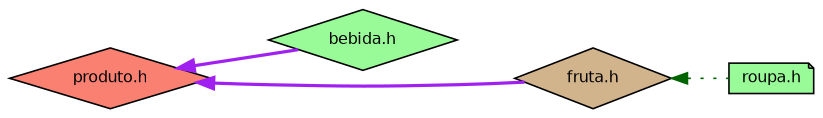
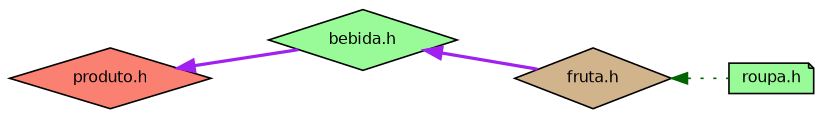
edge "fruta.h" -> "produto.h": now "fruta.h" -> "bebida.h"
